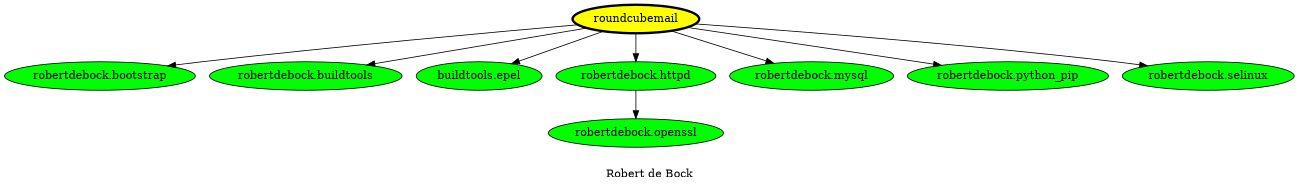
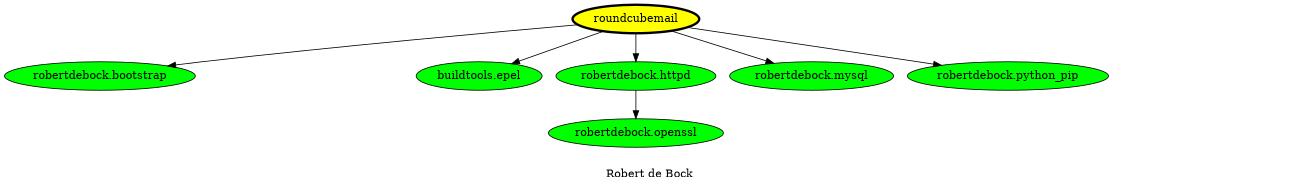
node "robertdebock.buildtools": removed
node "robertdebock.selinux": removed
